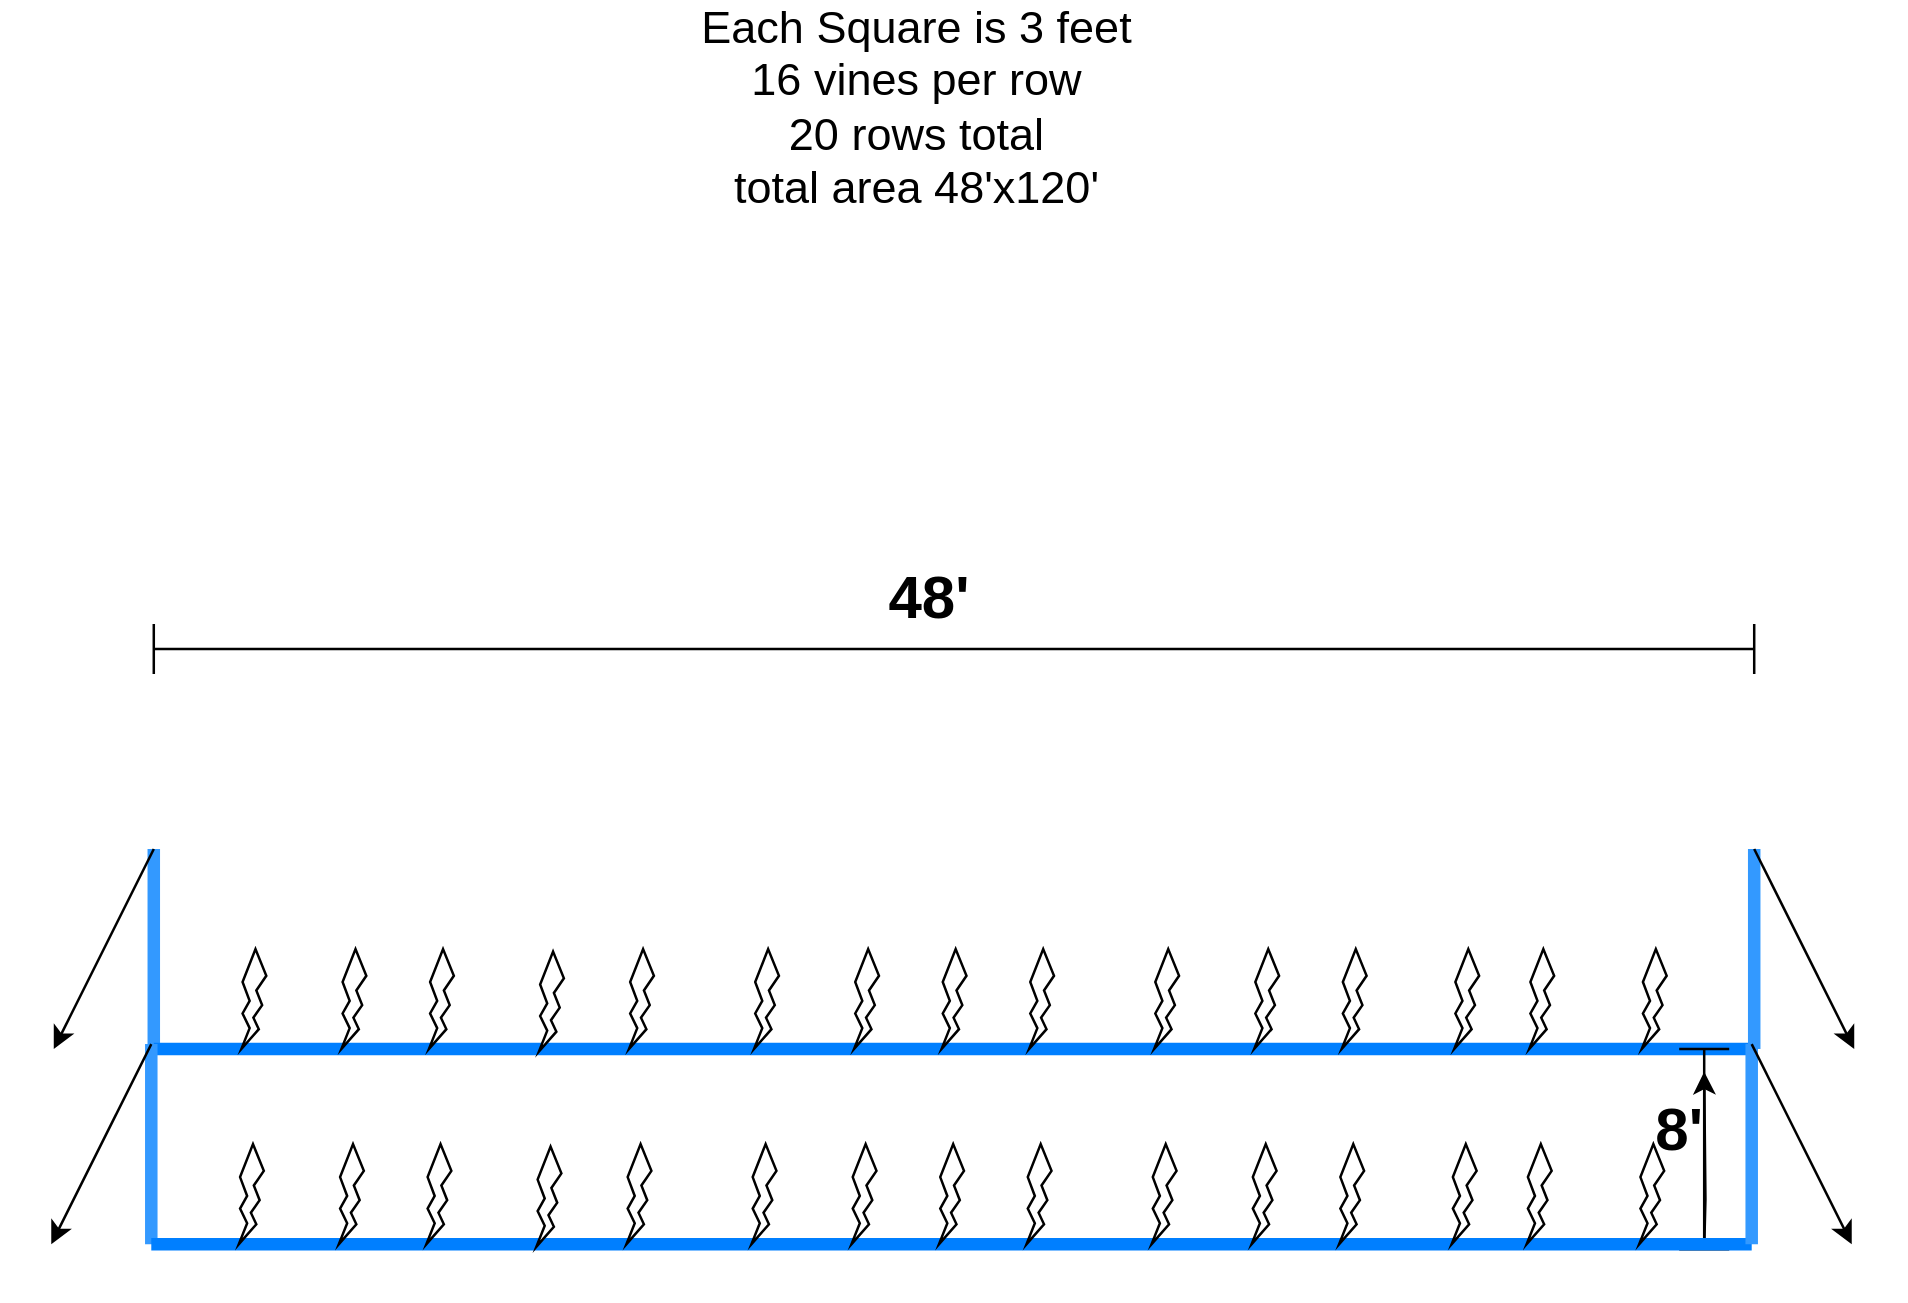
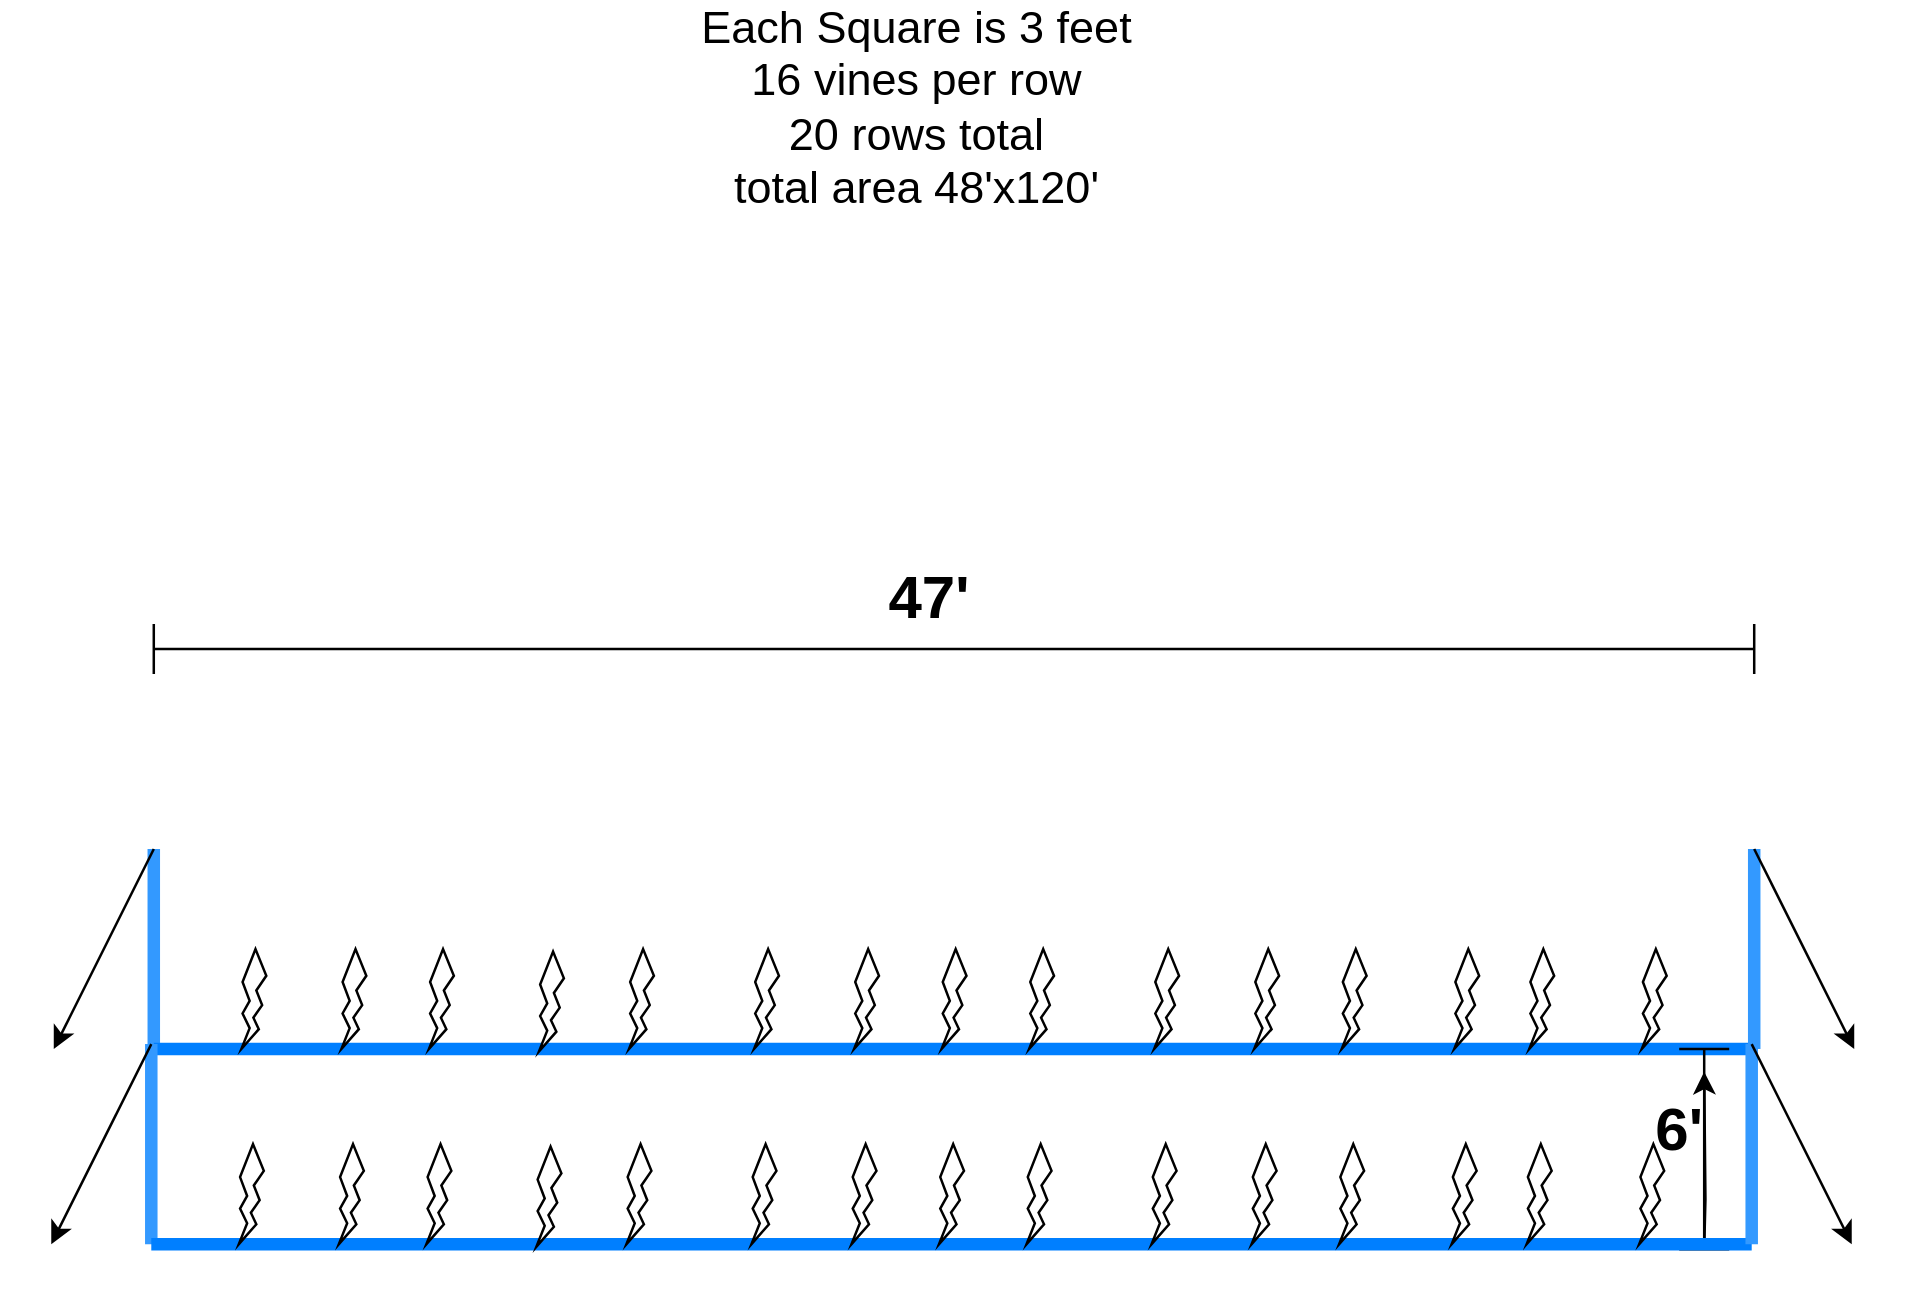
node "48'": label "48'" -> "47'"
node "8'": label "8'" -> "6'"
